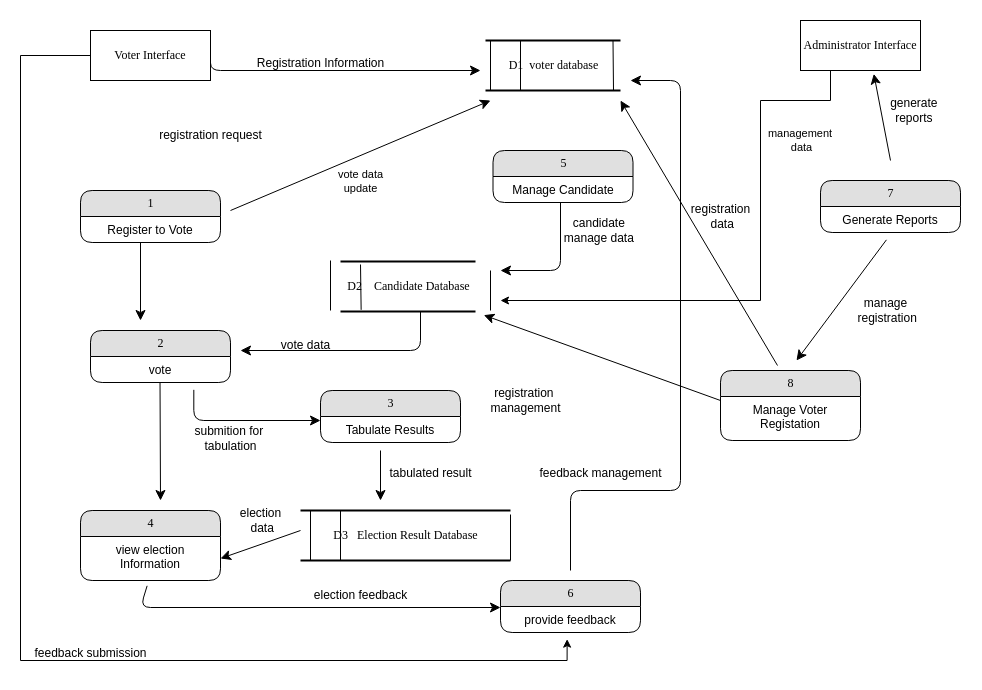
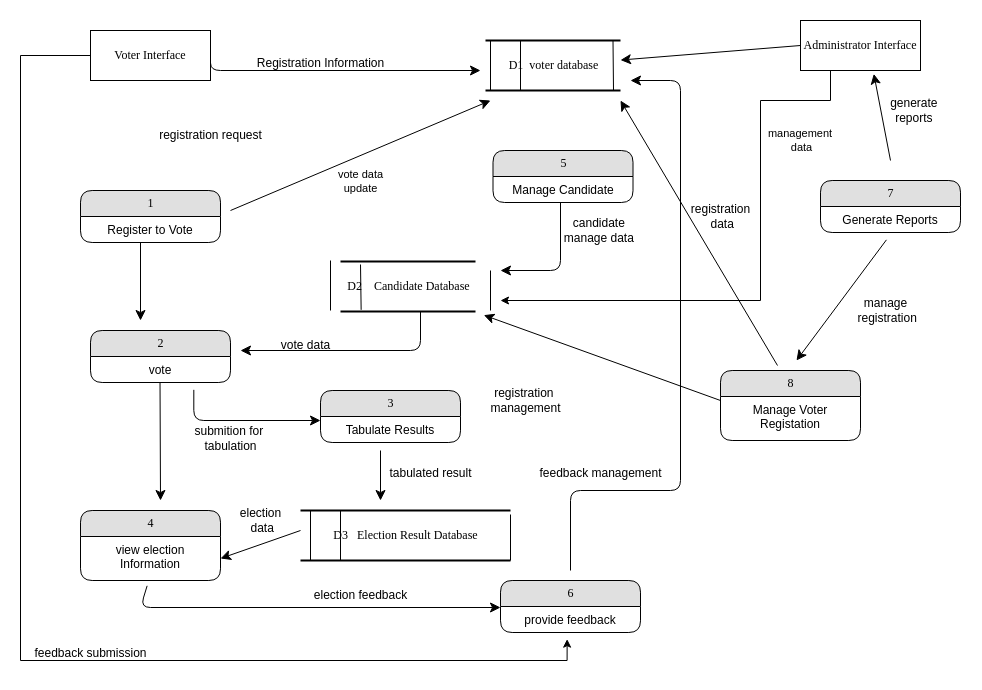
edge "Administrator Interface" -> "D1 voter database": added
